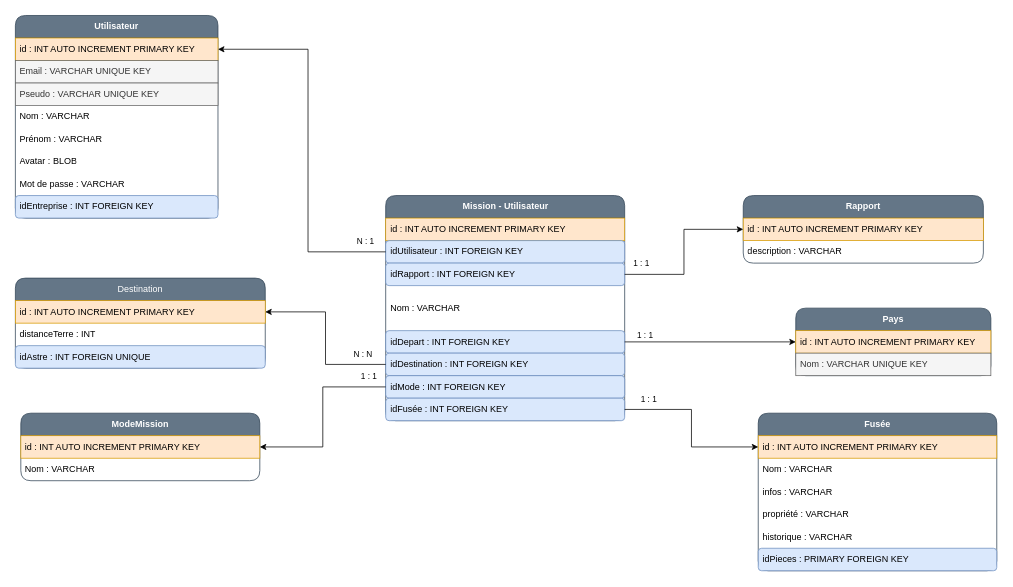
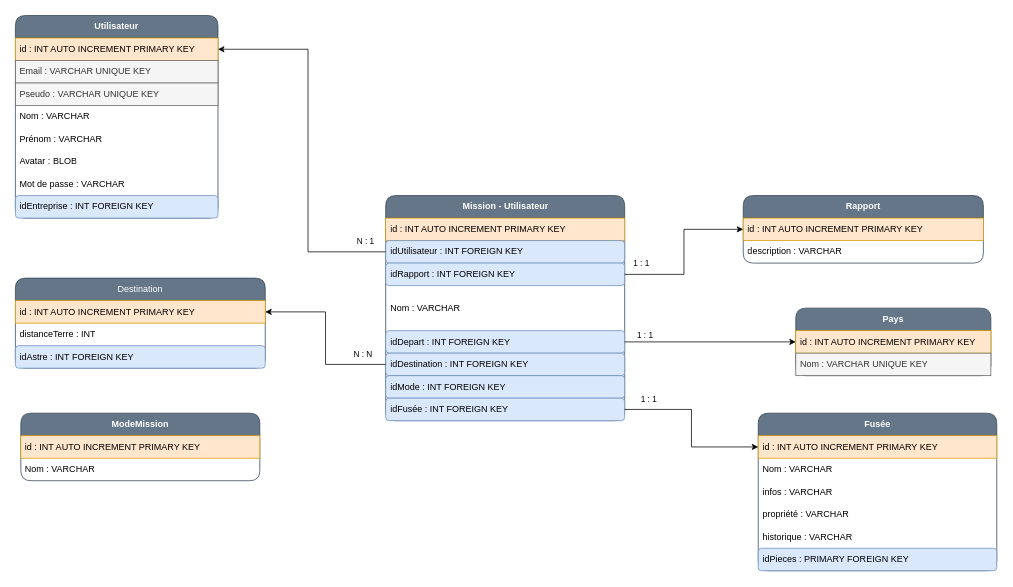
node "idAstre : INT FOREIGN UNIQUE": label "idAstre : INT FOREIGN UNIQUE" -> "idAstre : INT FOREIGN KEY"
edge "idMode : INT FOREIGN KEY" -> "ModeMission": removed, label "1 : 1"
